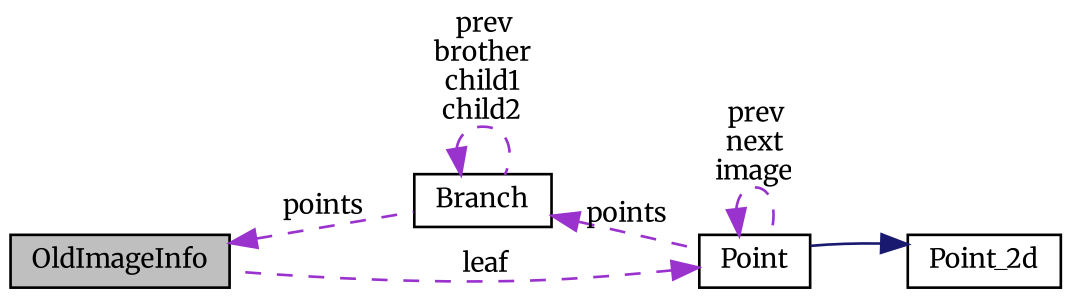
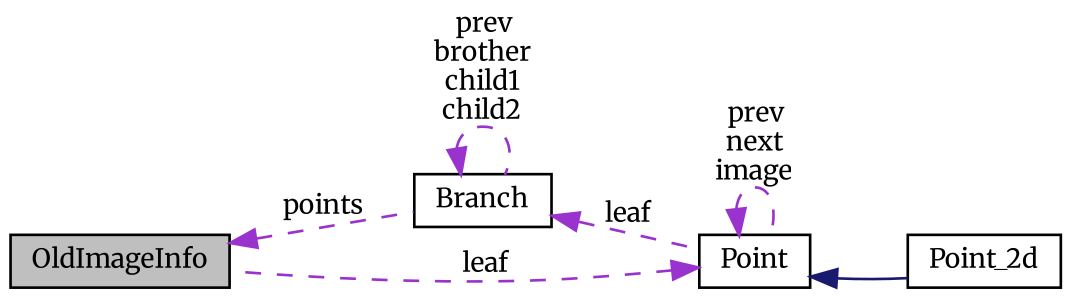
edge "Point" -> "Branch": label " points" -> " leaf"
edge "Point" -> "Point_2d": reversed
